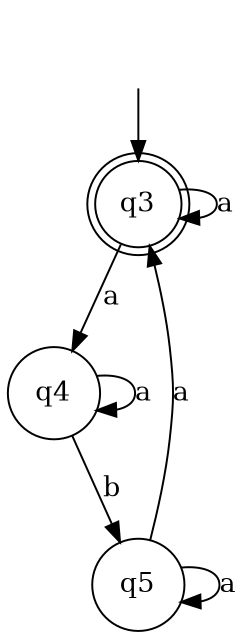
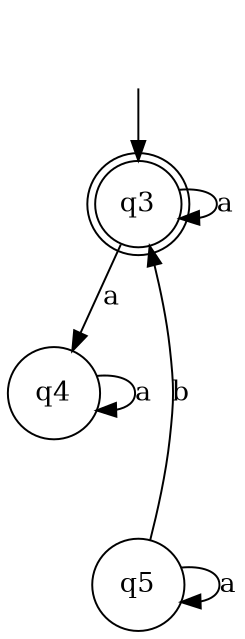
edge "q5" -> "q3": label "a" -> "b"
edge "q4" -> "q5": removed, label "b"
